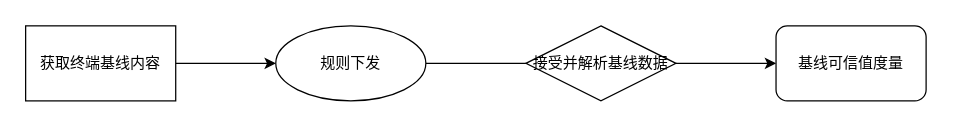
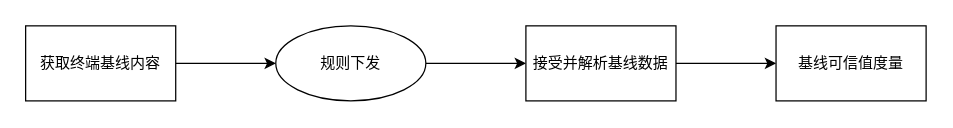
edge "规则下发" -- "接受并解析基线数据": arrowhead none -> classic
node "接受并解析基线数据": shape diamond -> rectangle
node "基线可信值度量": shape rounded rectangle -> rectangle
